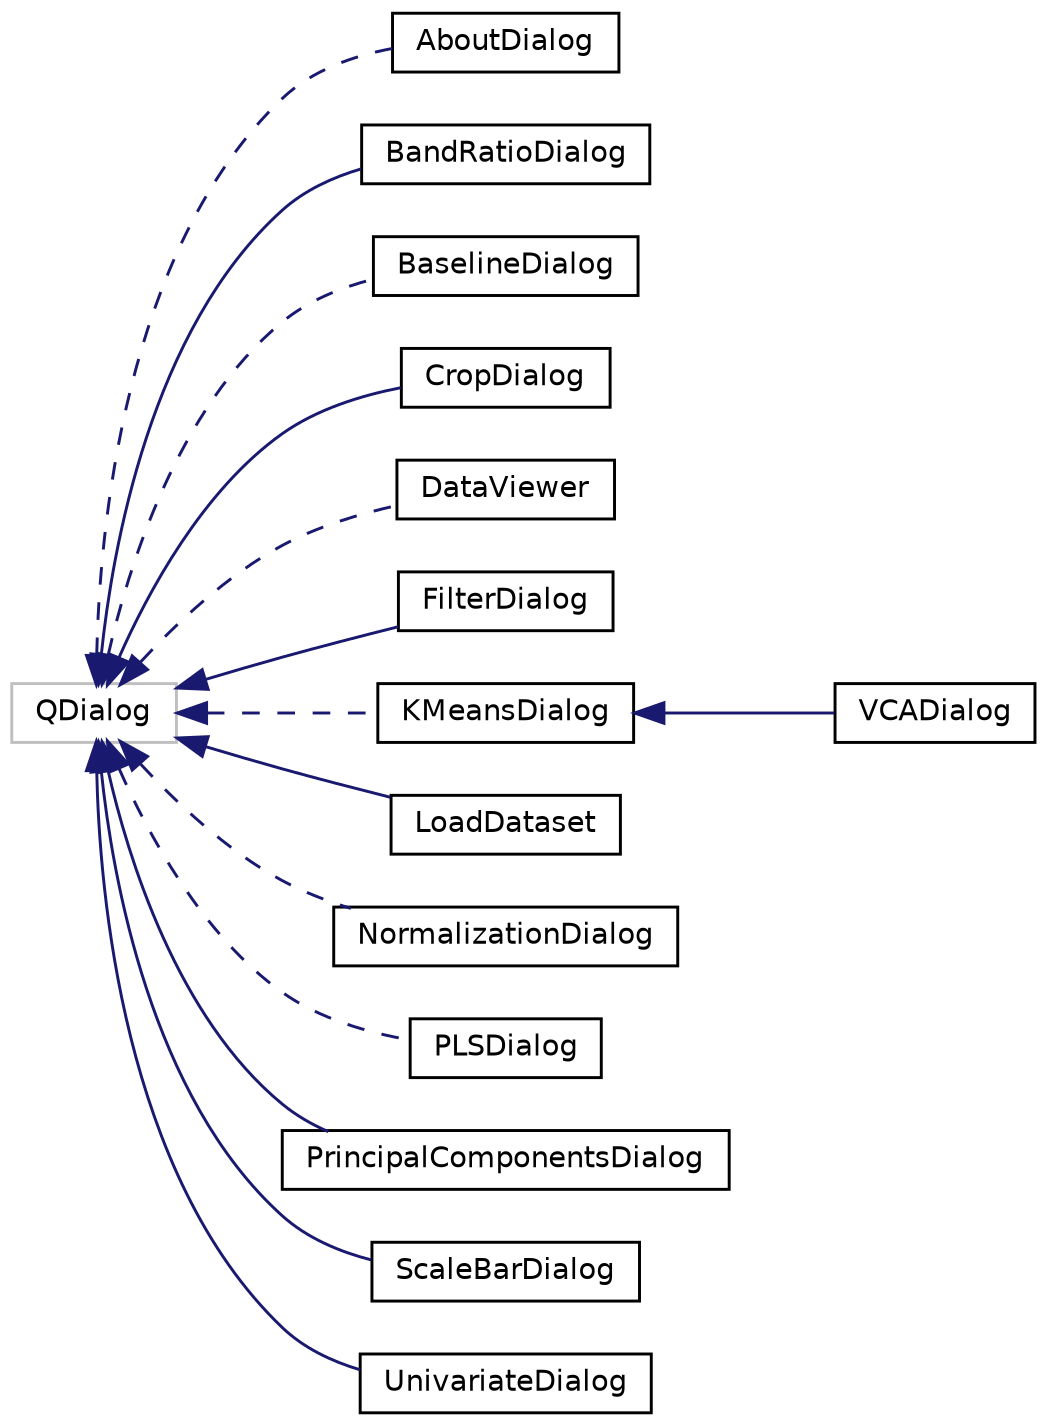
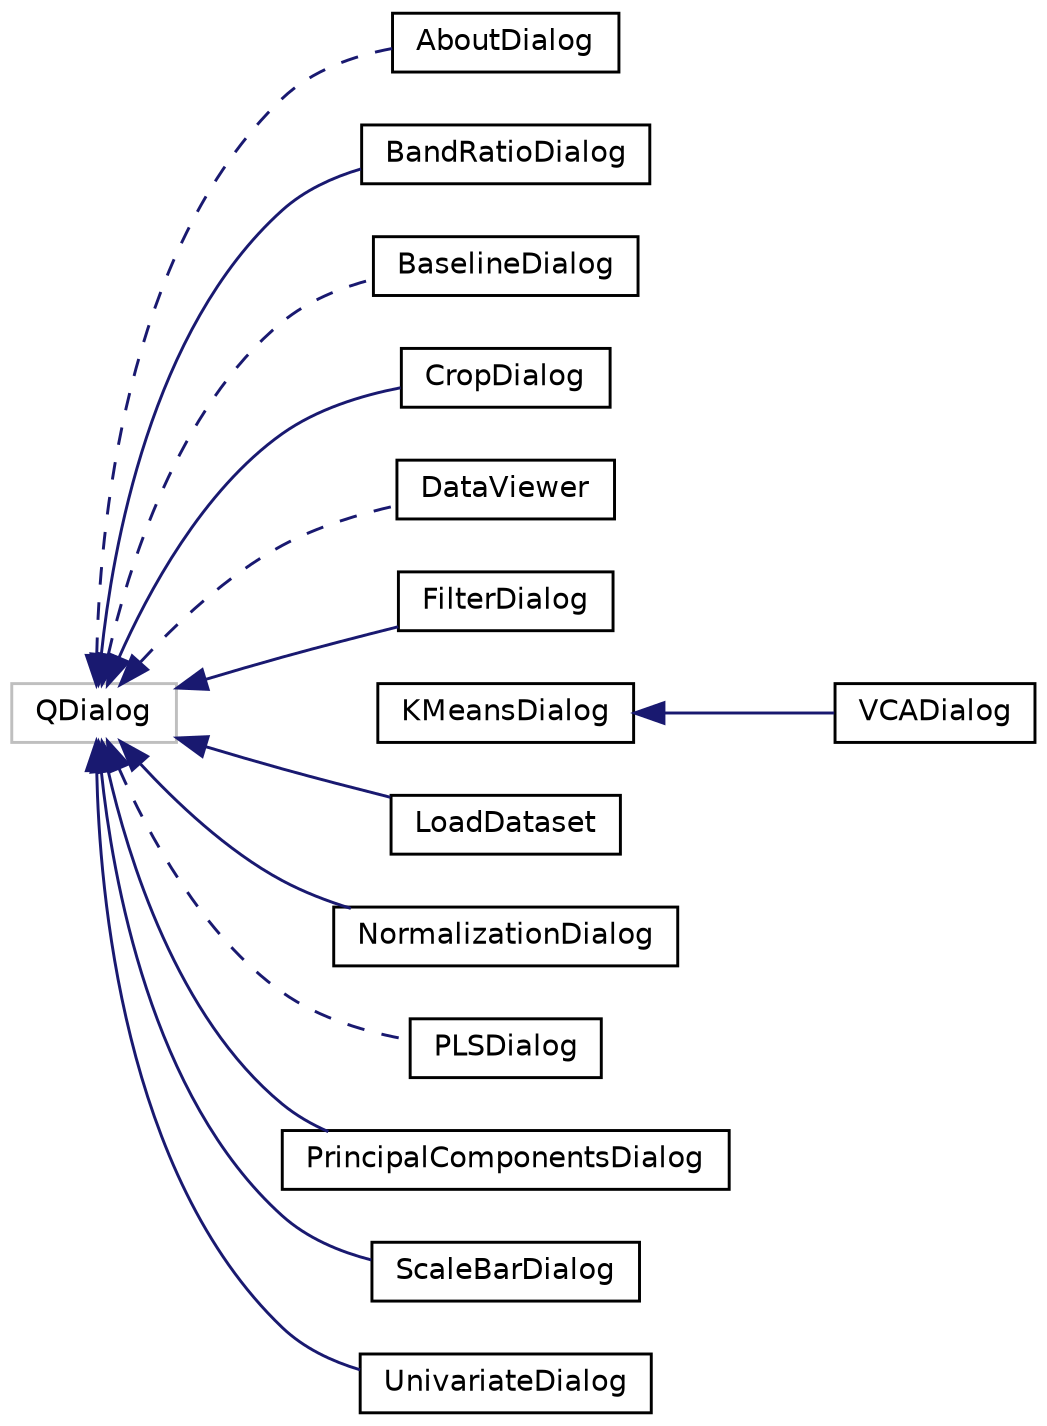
edge "KMeansDialog" -> "QDialog": removed
edge "NormalizationDialog" -> "QDialog": style dashed -> solid
